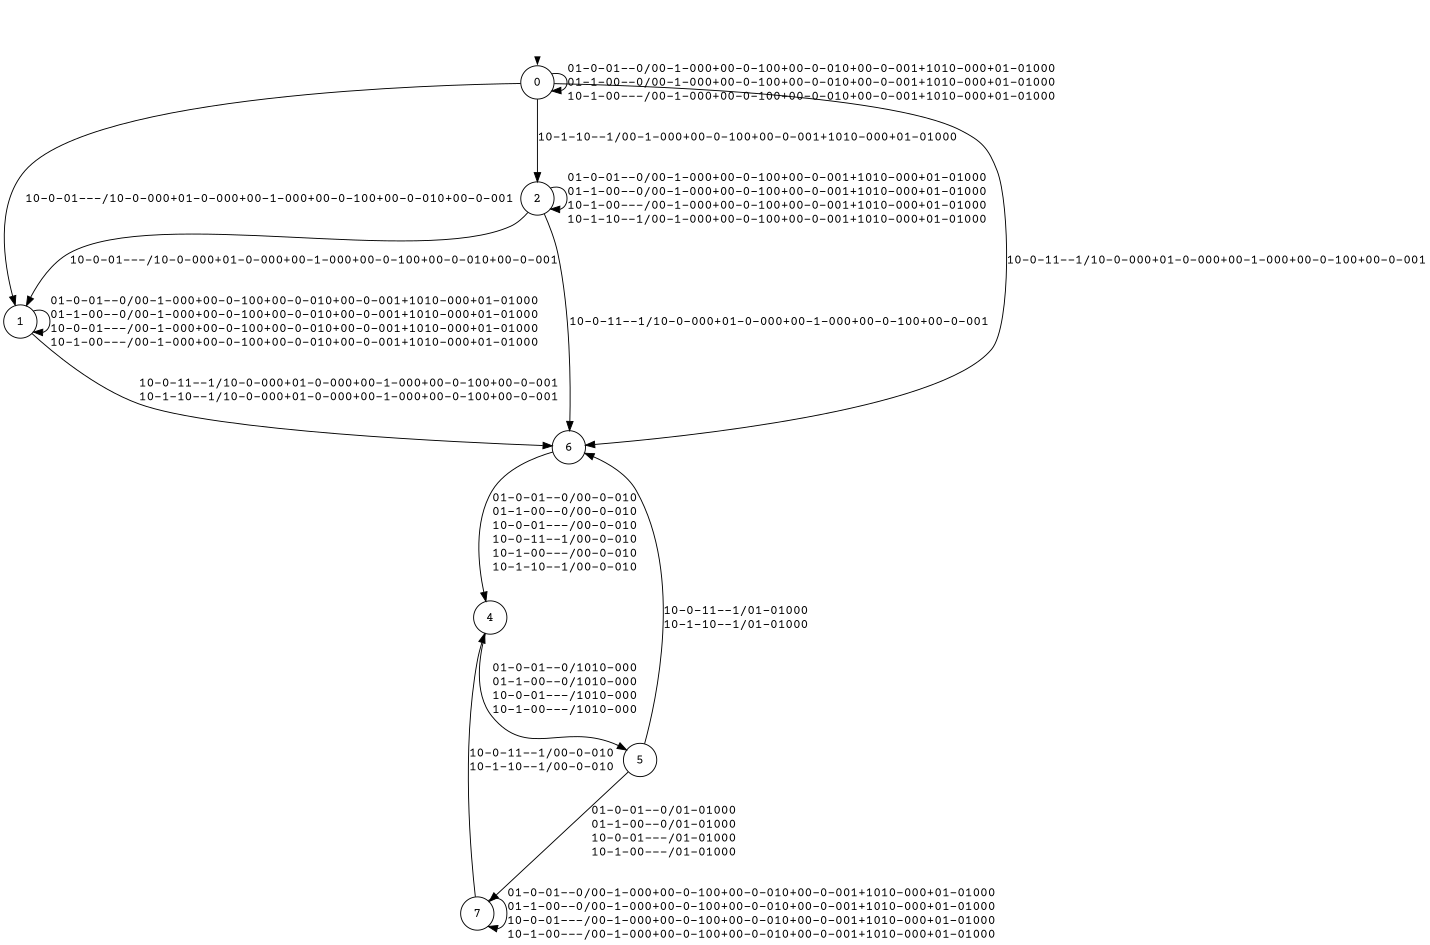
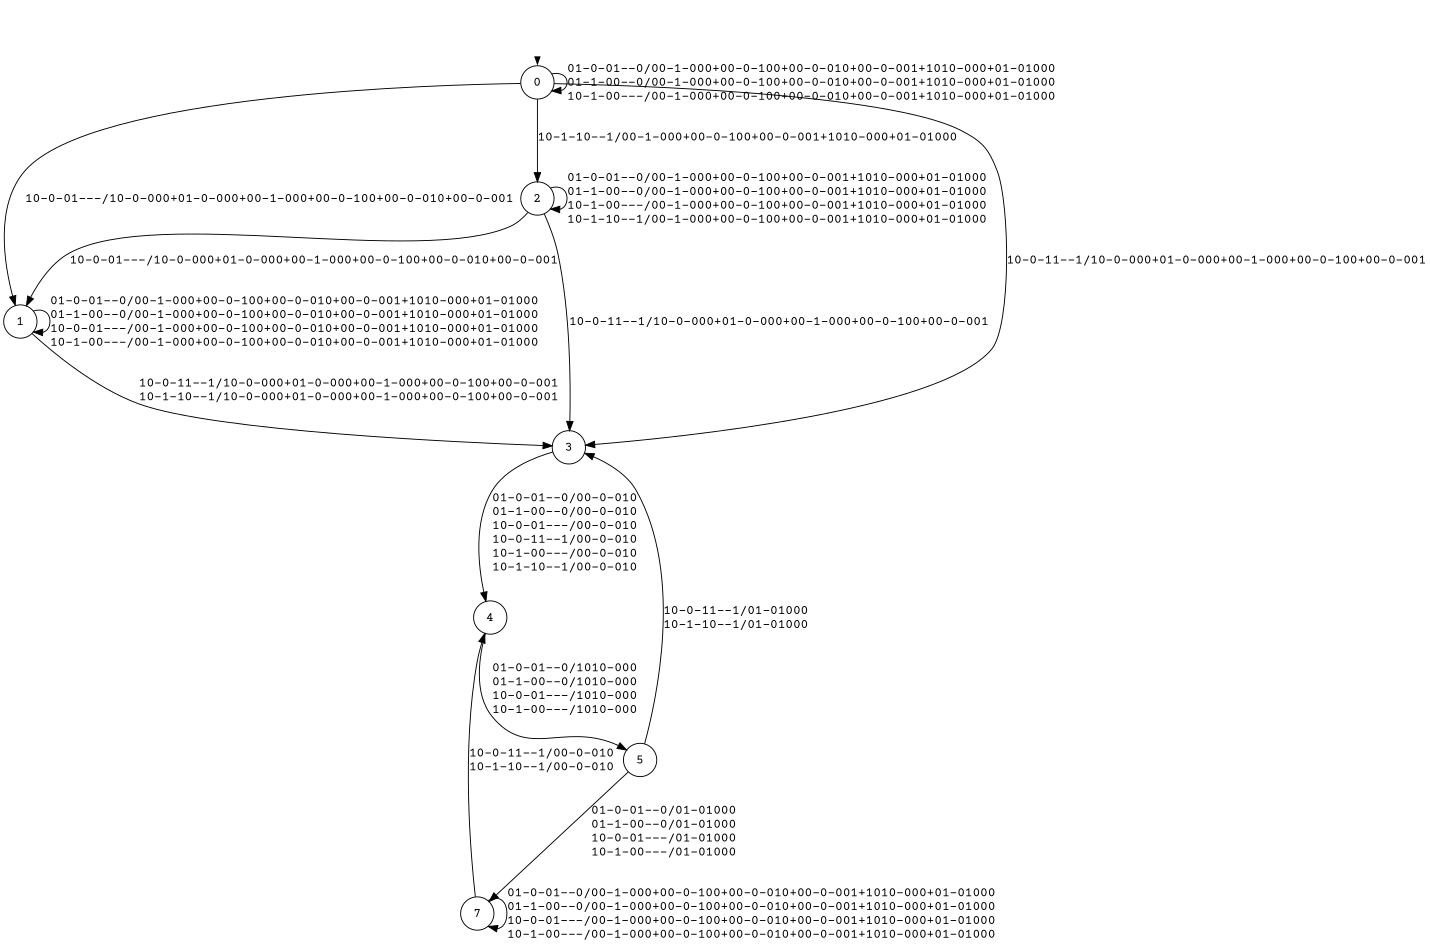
node "6": label "6" -> "3"
